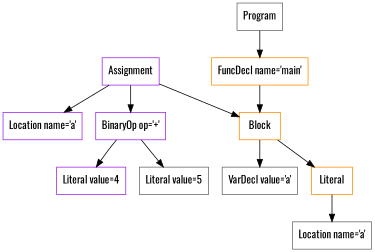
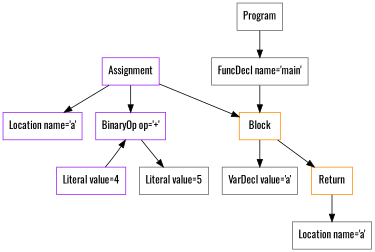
node "FuncDecl name='main'": color darkorange -> gray40
edge "BinaryOp op='+'" -> "Literal value=4": reversed
node "Literal": label "Literal" -> "Return"
